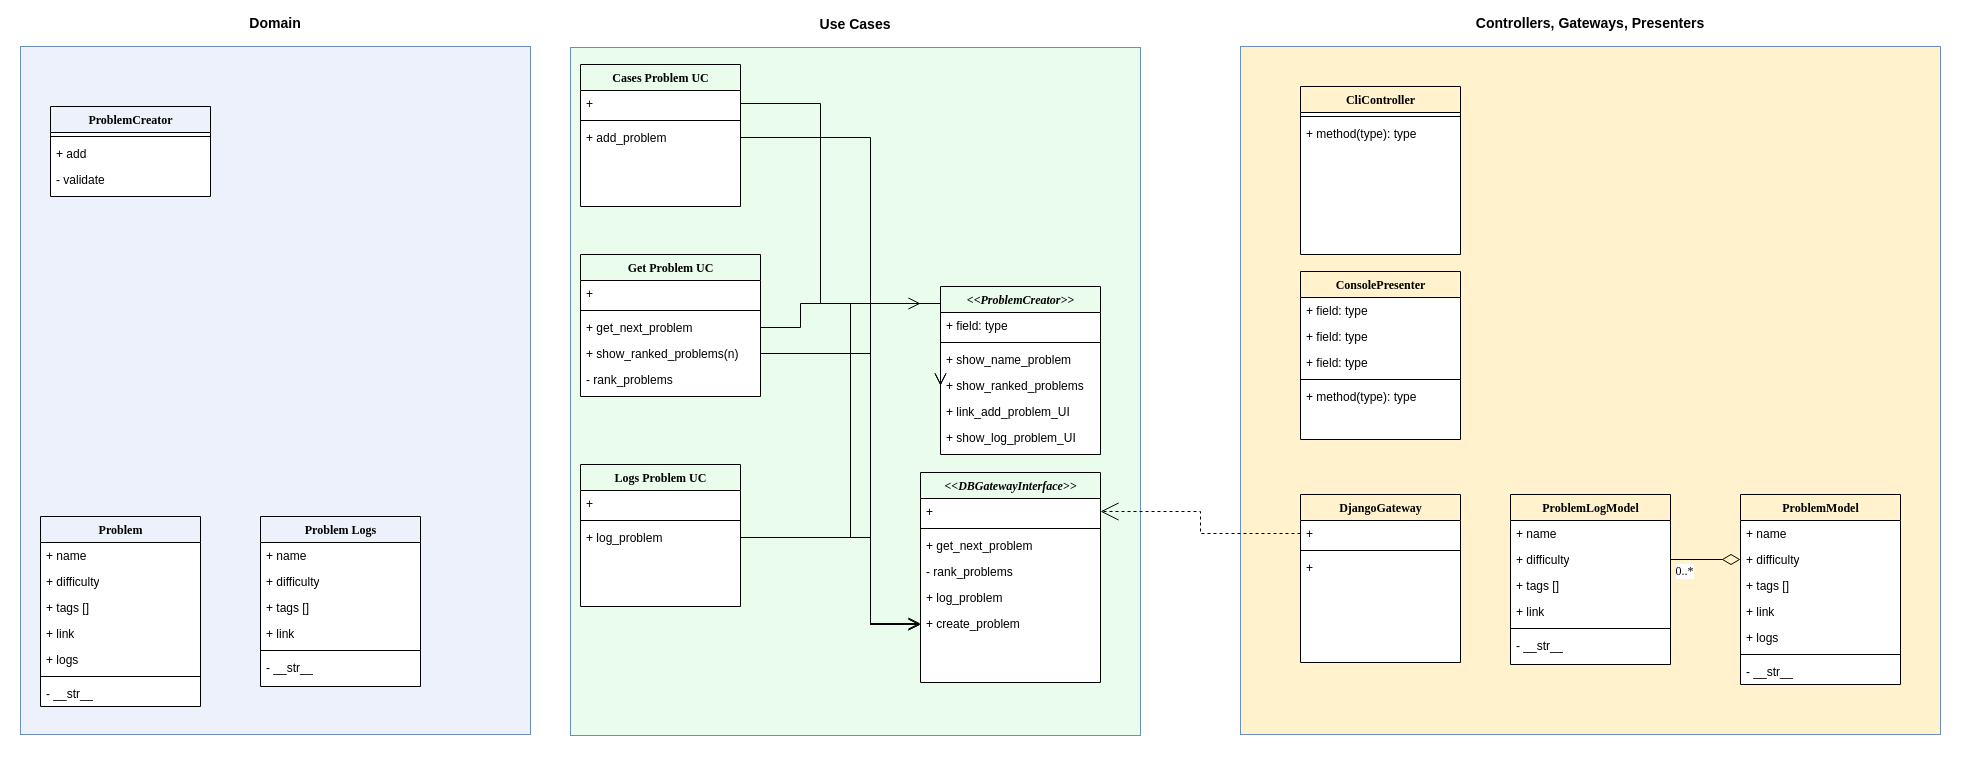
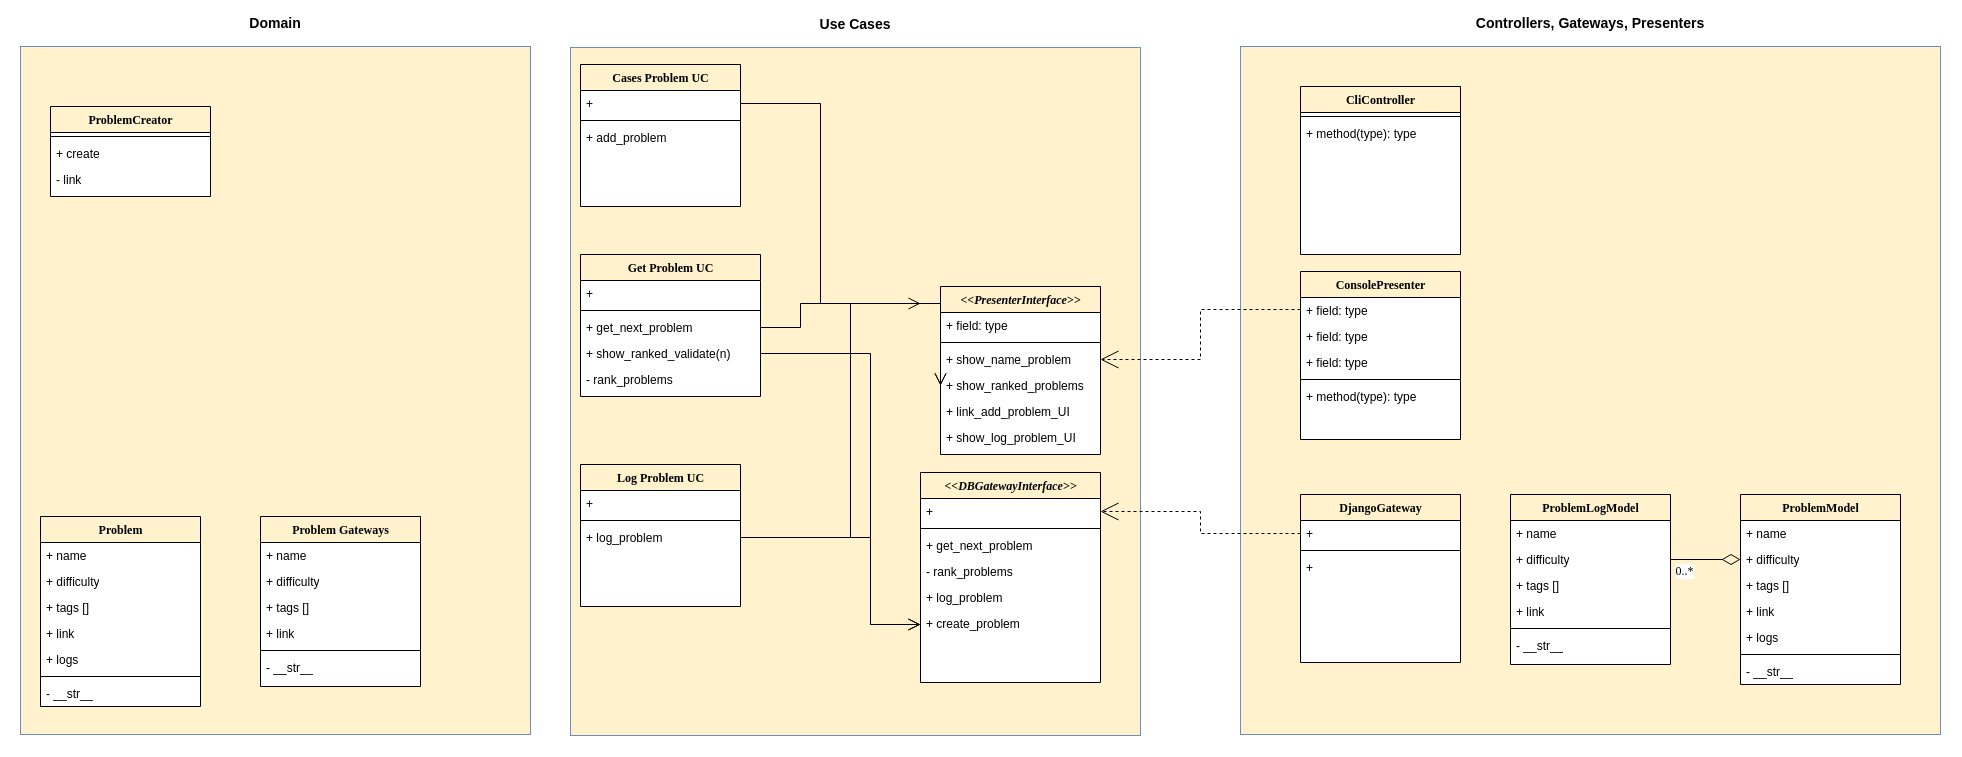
node "+ add": label "+ add" -> "+ create"
edge "+ add_problem" -> "+ create_problem": removed
node "- validate": label "- validate" -> "- link"
node "<<ProblemCreator>>": label "<<ProblemCreator>>" -> "<<PresenterInterface>>"
edge "ConsolePresenter" -> "+ show_name_problem": added
node "+ show_ranked_problems(n)": label "+ show_ranked_problems(n)" -> "+ show_ranked_validate(n)"
node "Domain": fillcolor #edf1fc -> #fff2cc
node "Use Cases": fillcolor #eafcec -> #fff2cc
node "Logs Problem UC": label "Logs Problem UC" -> "Log Problem UC"
node "Problem Logs": label "Problem Logs" -> "Problem Gateways"
